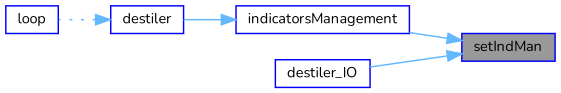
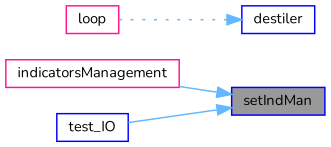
node "loop": color blue -> deeppink
edge "destiler" -> "indicatorsManagement": removed
node "indicatorsManagement": color blue -> deeppink
node "destiler_IO": label "destiler_IO" -> "test_IO"
